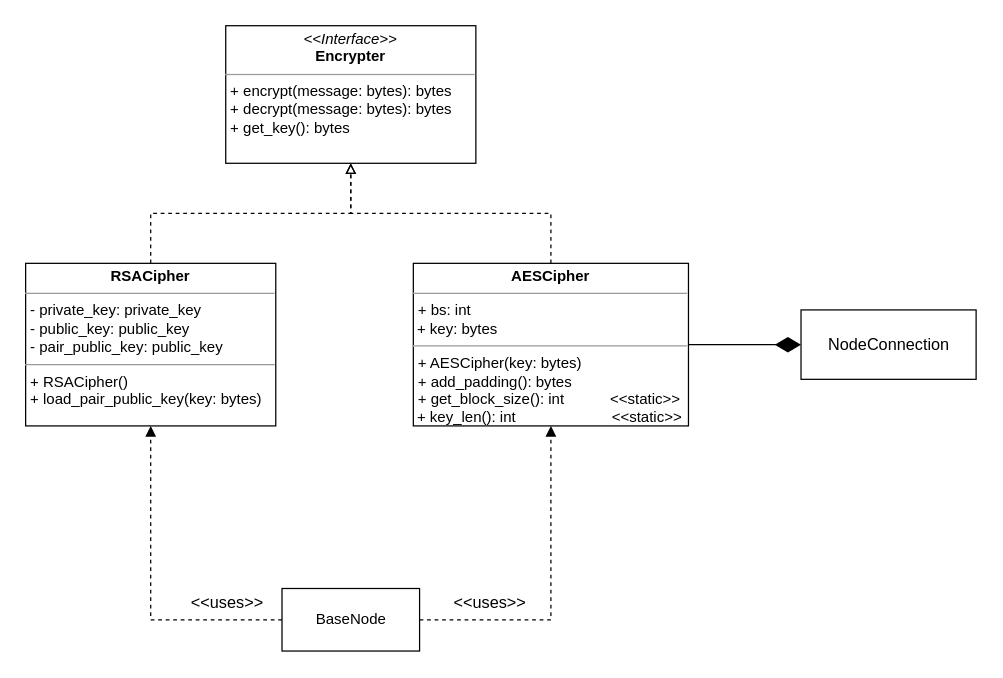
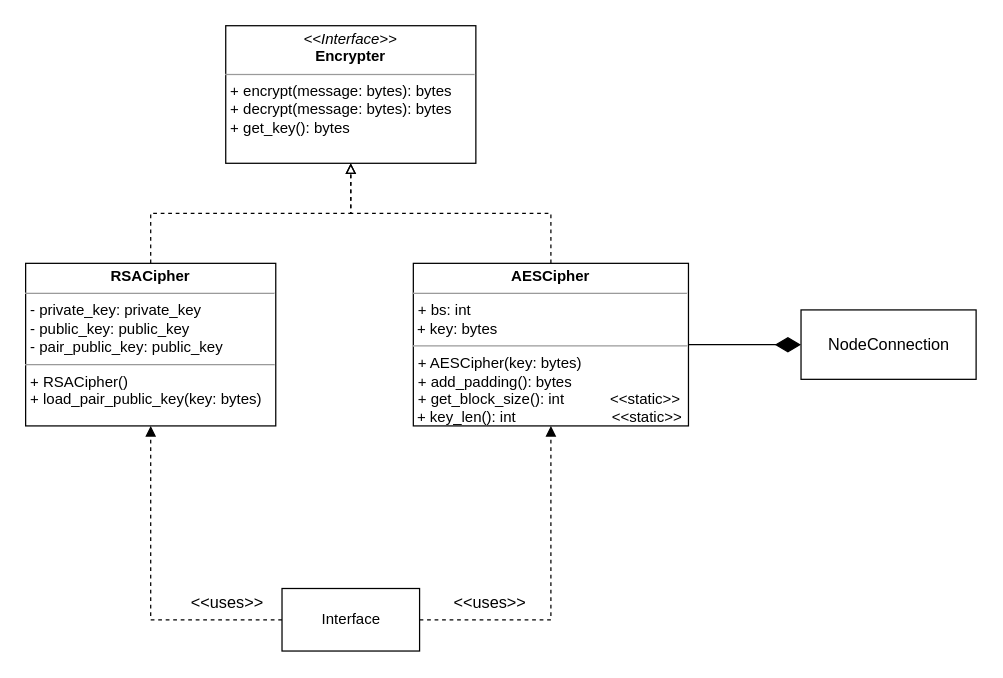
node "BaseNode": label "BaseNode" -> "Interface"
